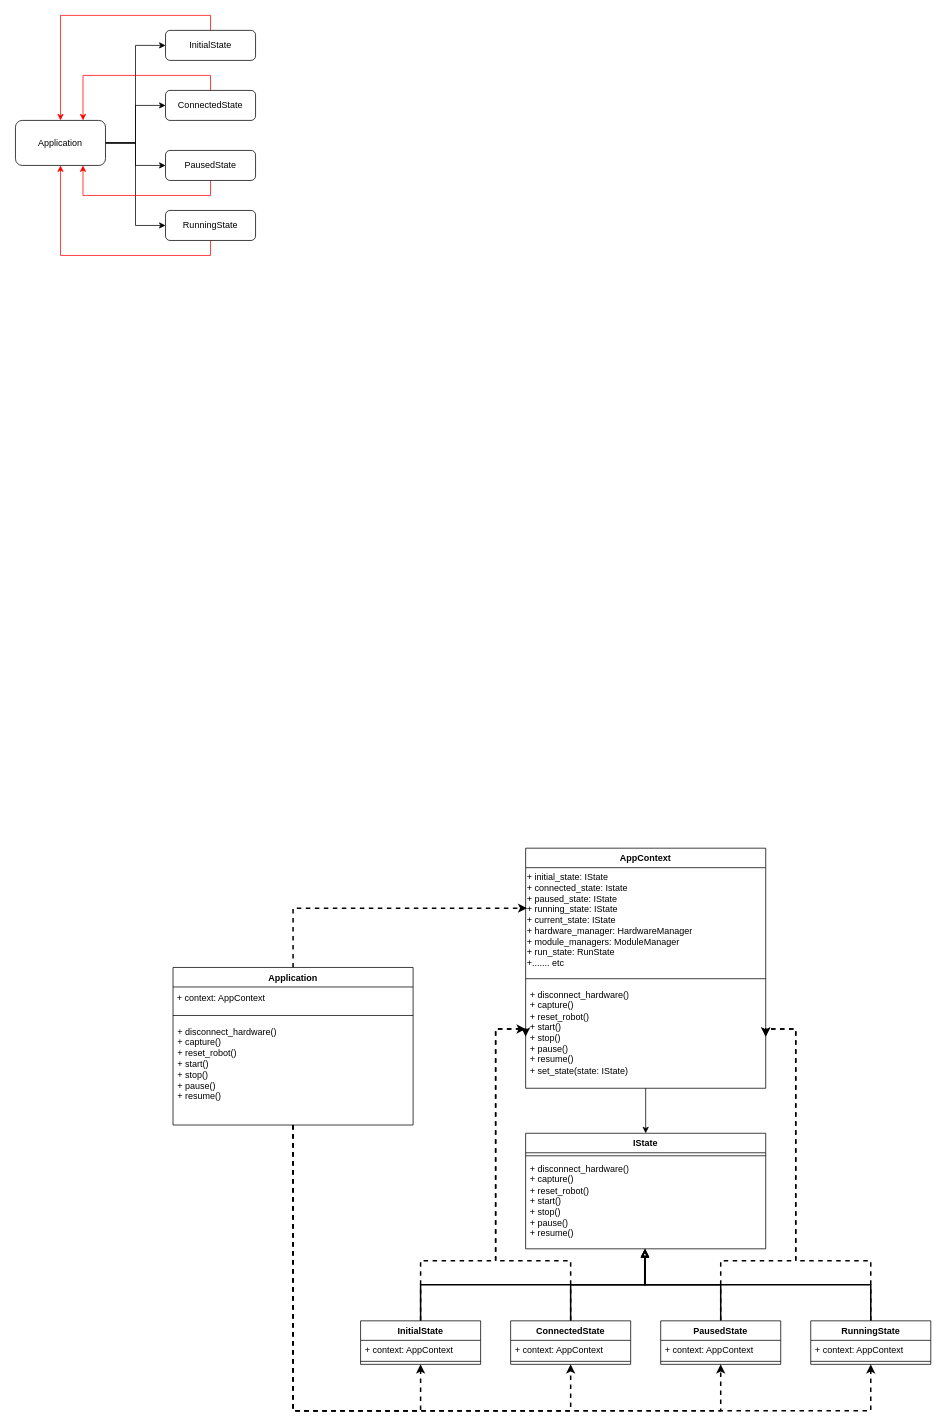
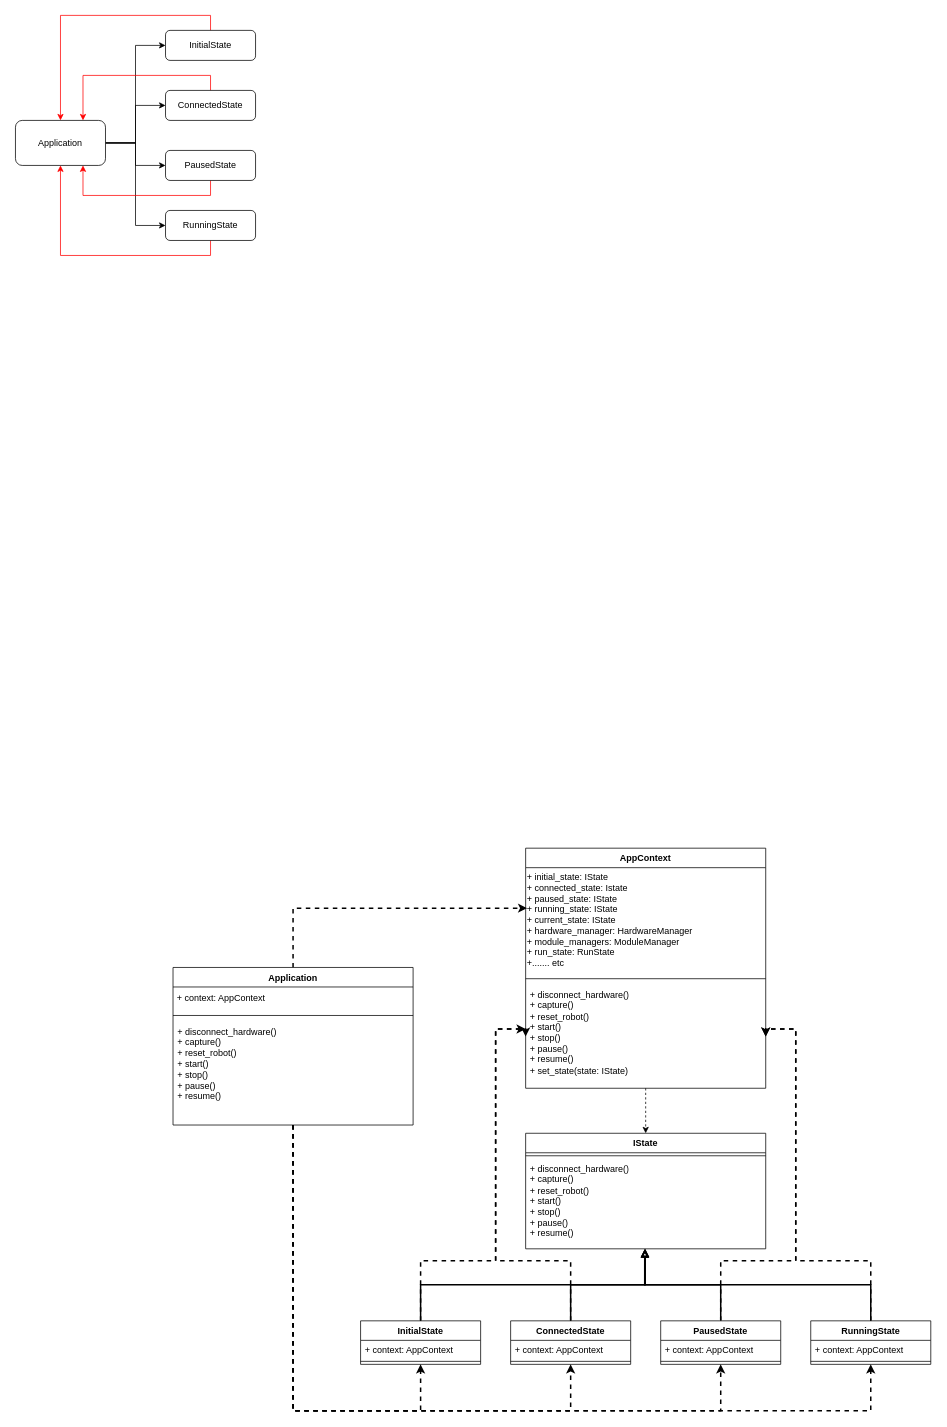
edge "AppContext" -> "IState": style solid -> dashed
